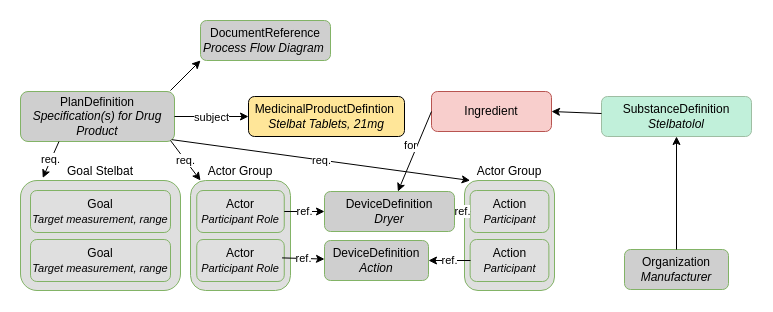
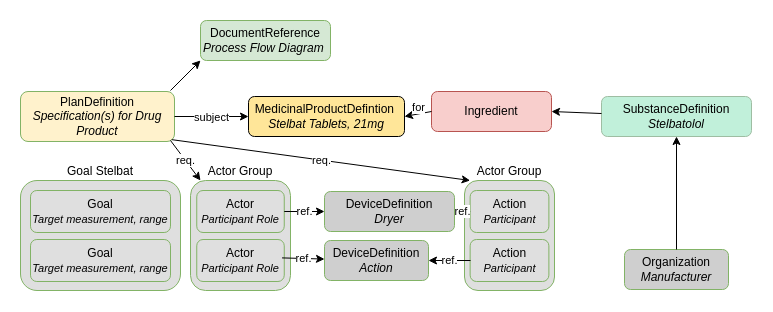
node "DocumentReference Process Flow Diagram": fillcolor #cfcfcf -> #d5e8d4
node "PlanDefinition Specification(s) for Drug Product": fillcolor #cfcfcf -> #fff2cc
edge "Ingredient" -> "DeviceDefinition Dryer": now "Ingredient" -> "MedicinalProductDefintion Stelbat Tablets, 21mg"
edge "PlanDefinition Specification(s) for Drug Product" -> "Goal Stelbat": removed, label "req."
